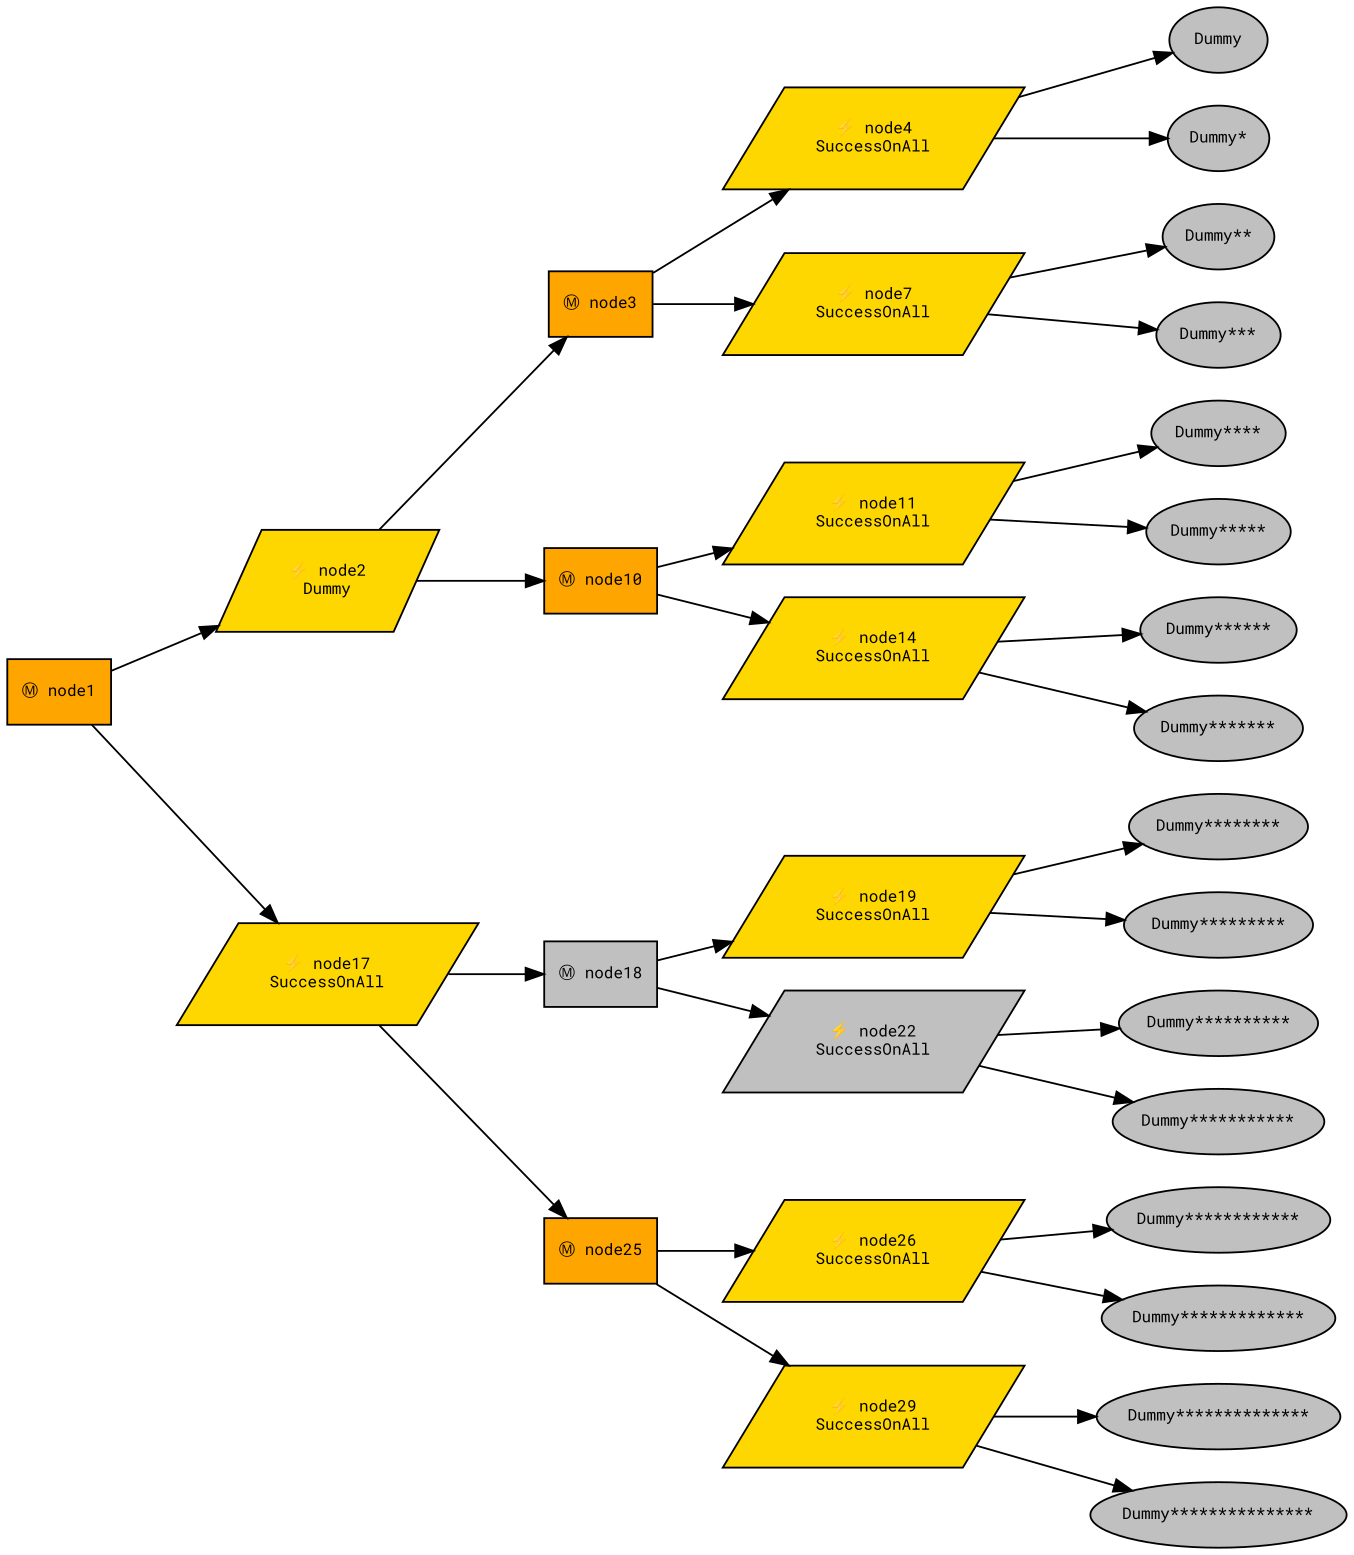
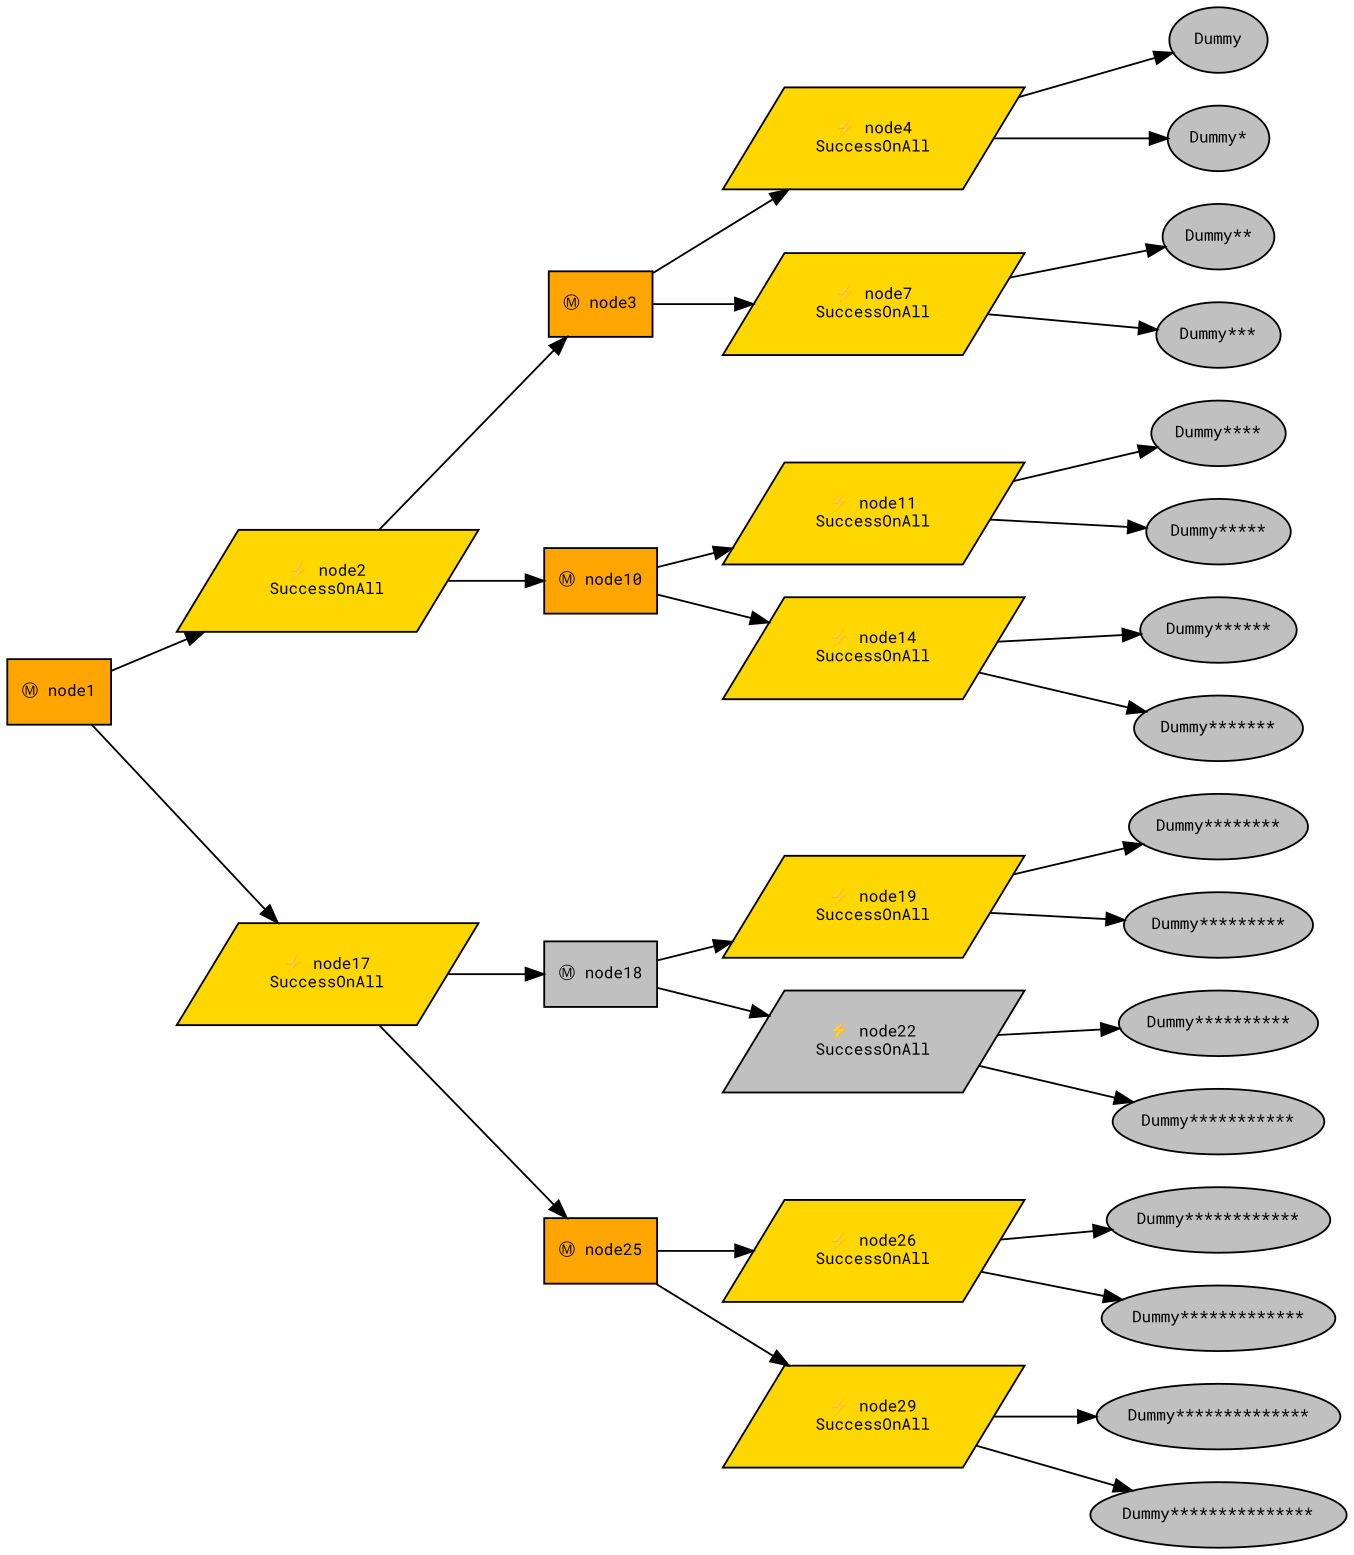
node "⚡ node2 Dummy": label "⚡ node2 Dummy" -> "⚡ node2 SuccessOnAll"
